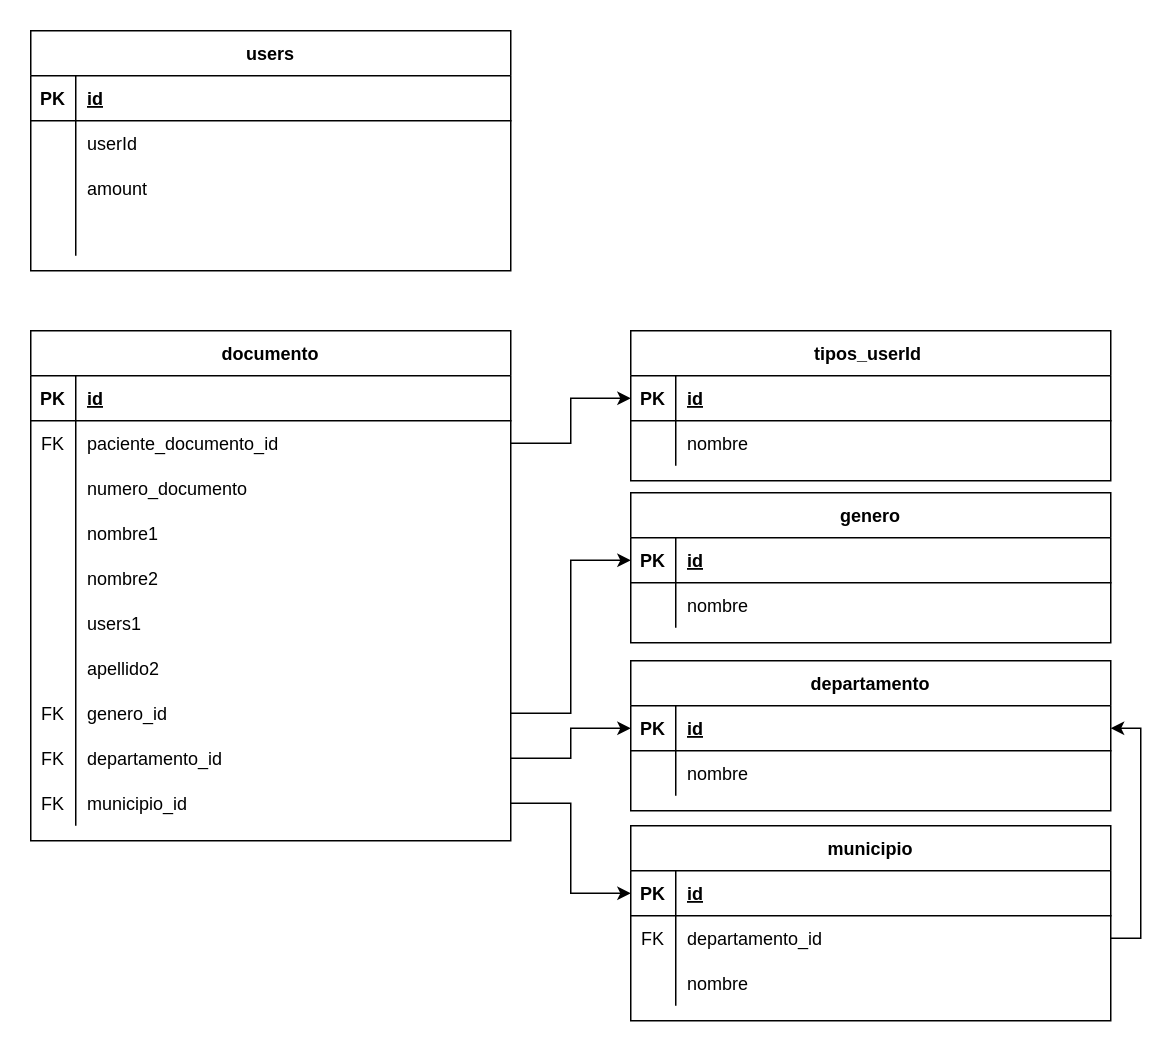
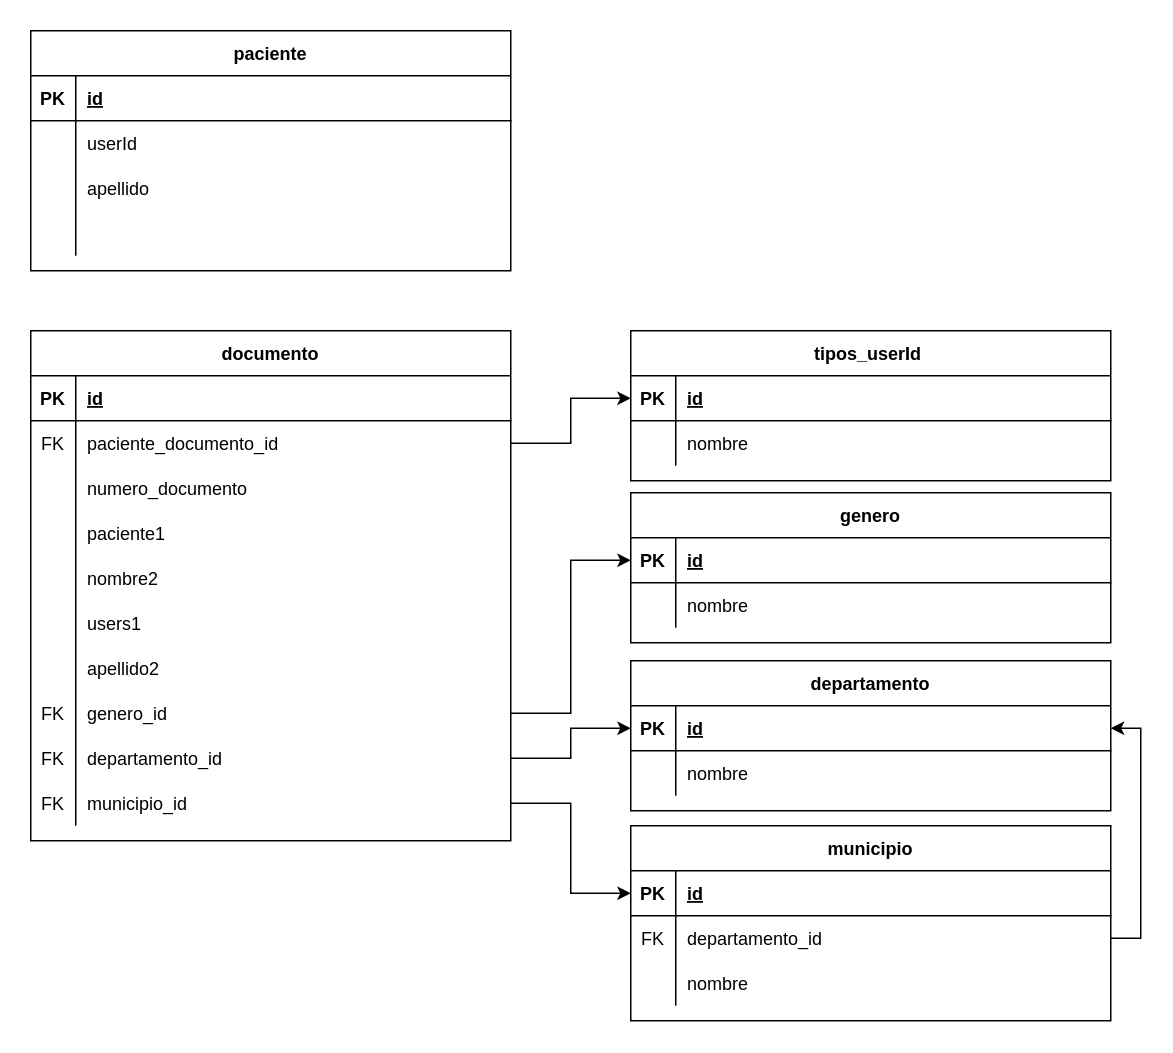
node "users": label "users" -> "paciente"
node "amount": label "amount" -> "apellido"
node "nombre1": label "nombre1" -> "paciente1"
